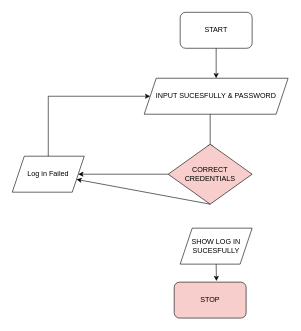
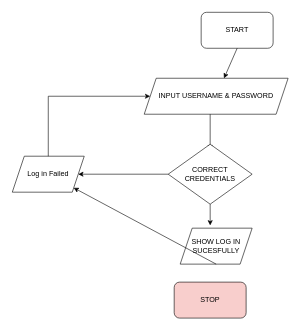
node "START": moved (216, 30) -> (237, 30)
node "INPUT SUCESFULLY & PASSWORD": label "INPUT SUCESFULLY & PASSWORD" -> "INPUT USERNAME & PASSWORD"
node "CORRECT CREDENTIALS": fillcolor #f8cecc -> #ffffff
edge "CORRECT CREDENTIALS" -> "Log in Failed": now "CORRECT CREDENTIALS" -> "SHOW LOG IN SUCESFULLY"
edge "SHOW LOG IN SUCESFULLY" -> "STOP": now "SHOW LOG IN SUCESFULLY" -> "Log in Failed"
